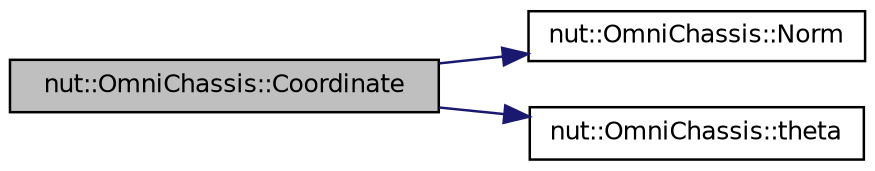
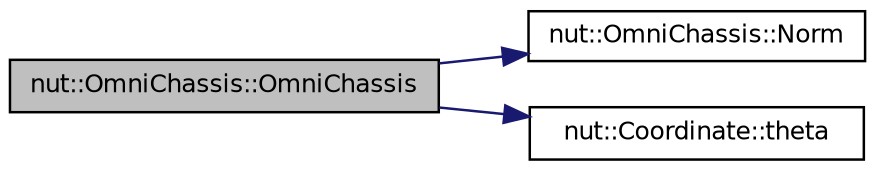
node "nut::OmniChassis::Coordinate": label "nut::OmniChassis::Coordinate" -> "nut::OmniChassis::OmniChassis"
node "nut::OmniChassis::theta": label "nut::OmniChassis::theta" -> "nut::Coordinate::theta"
